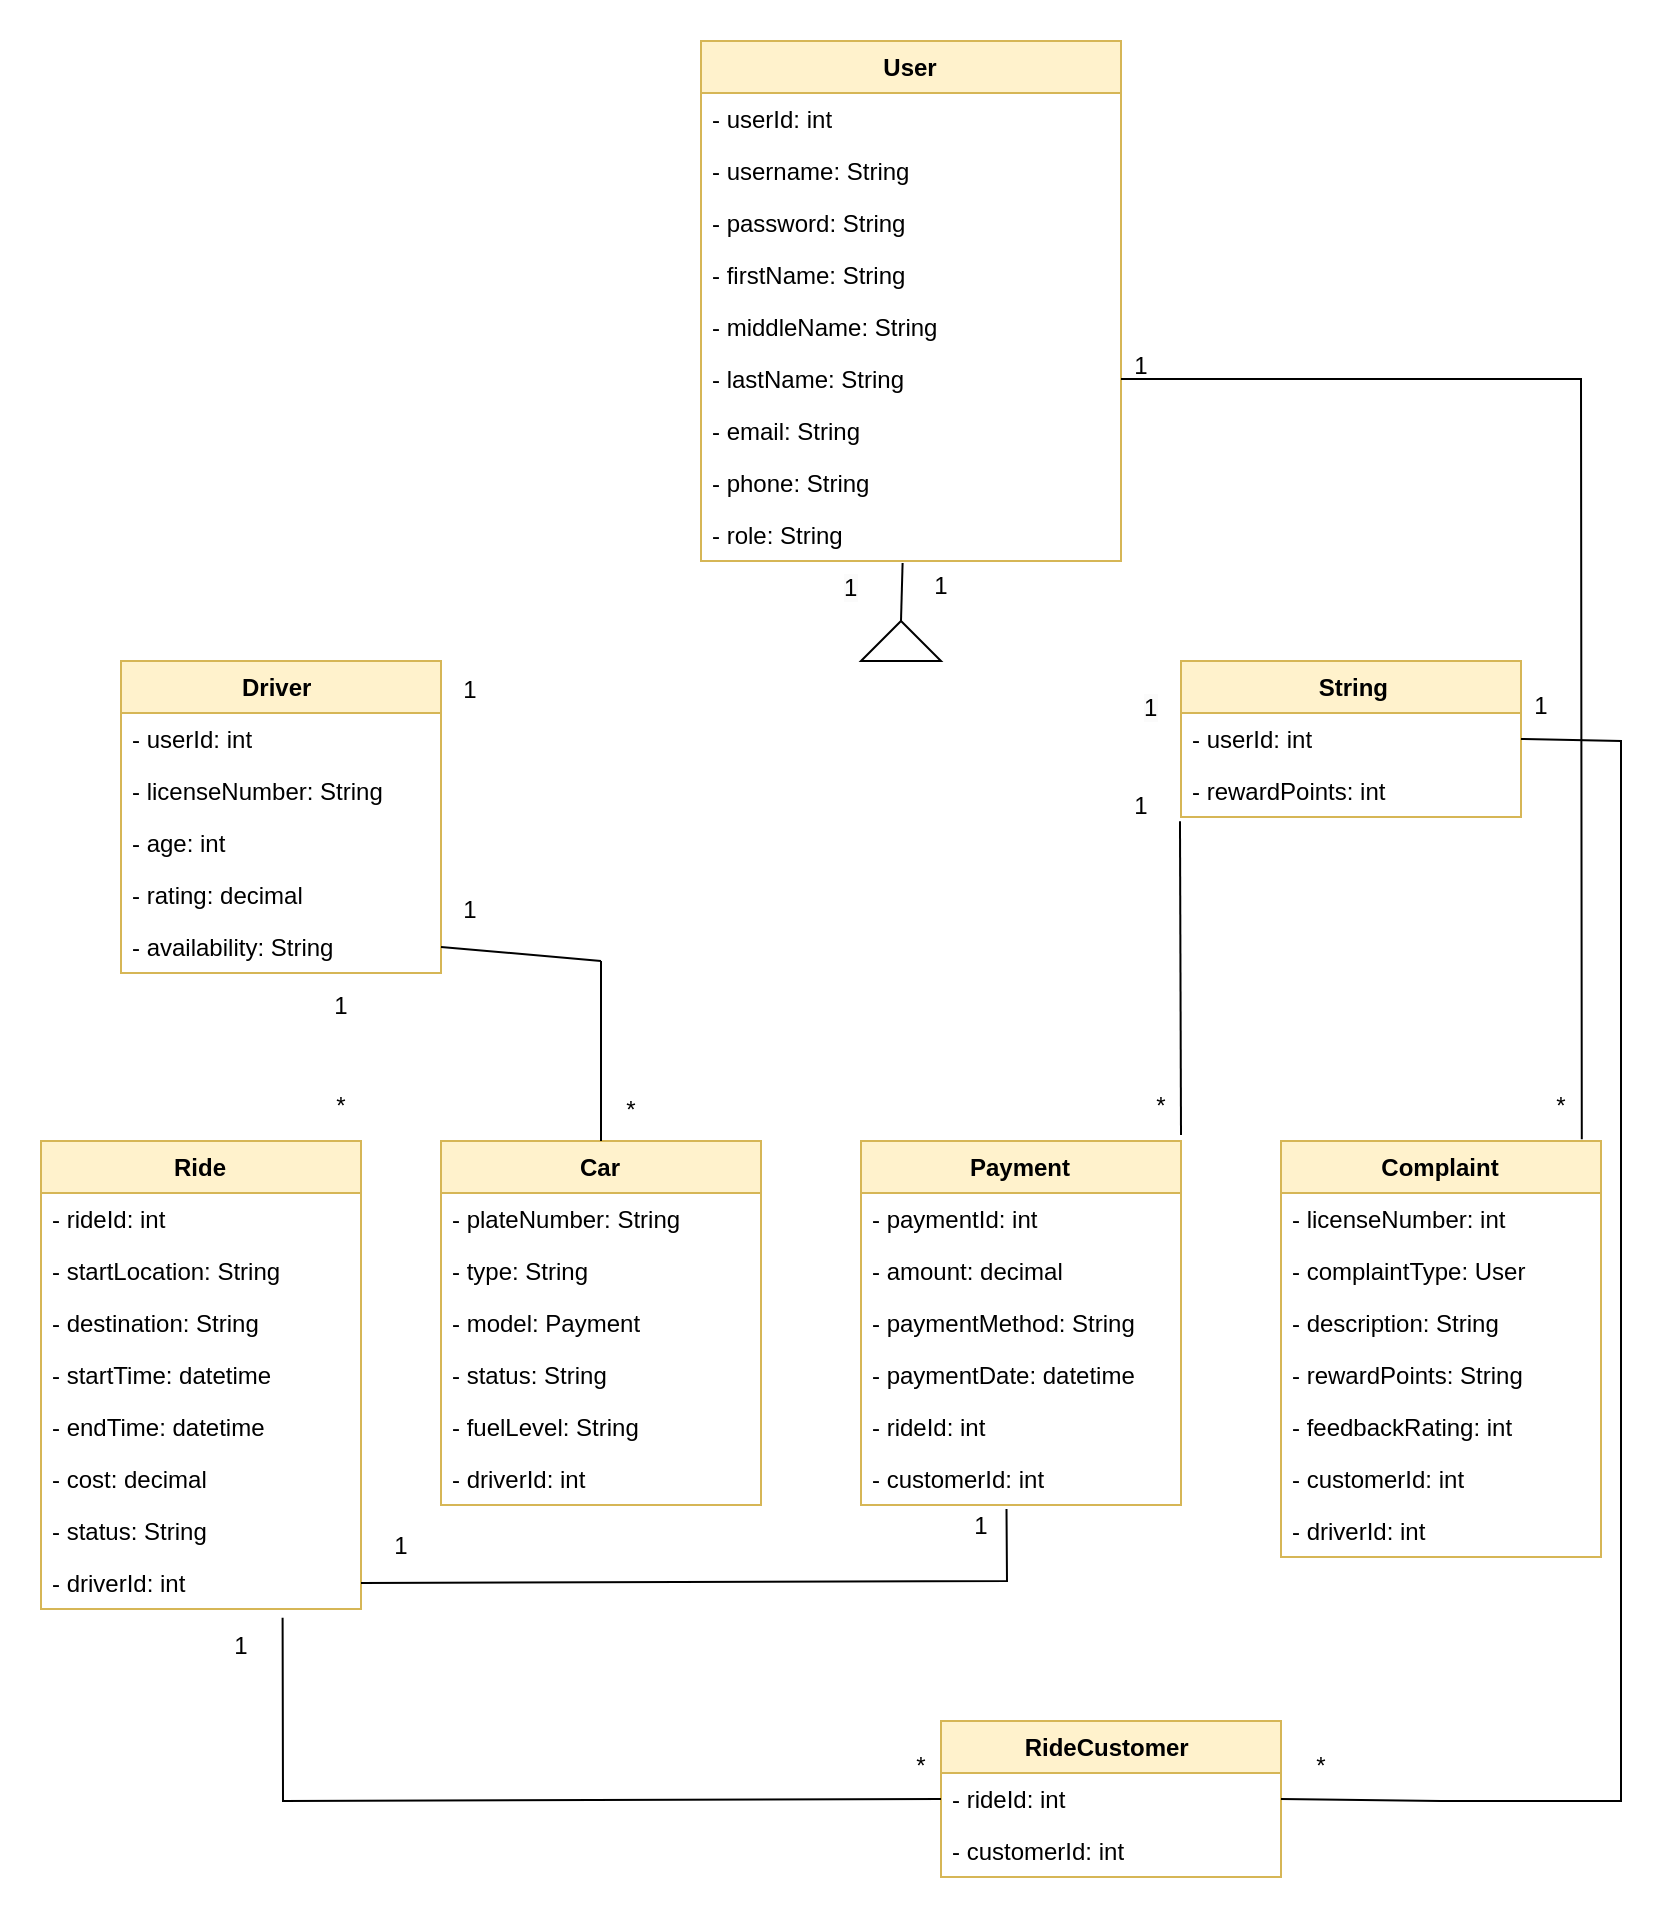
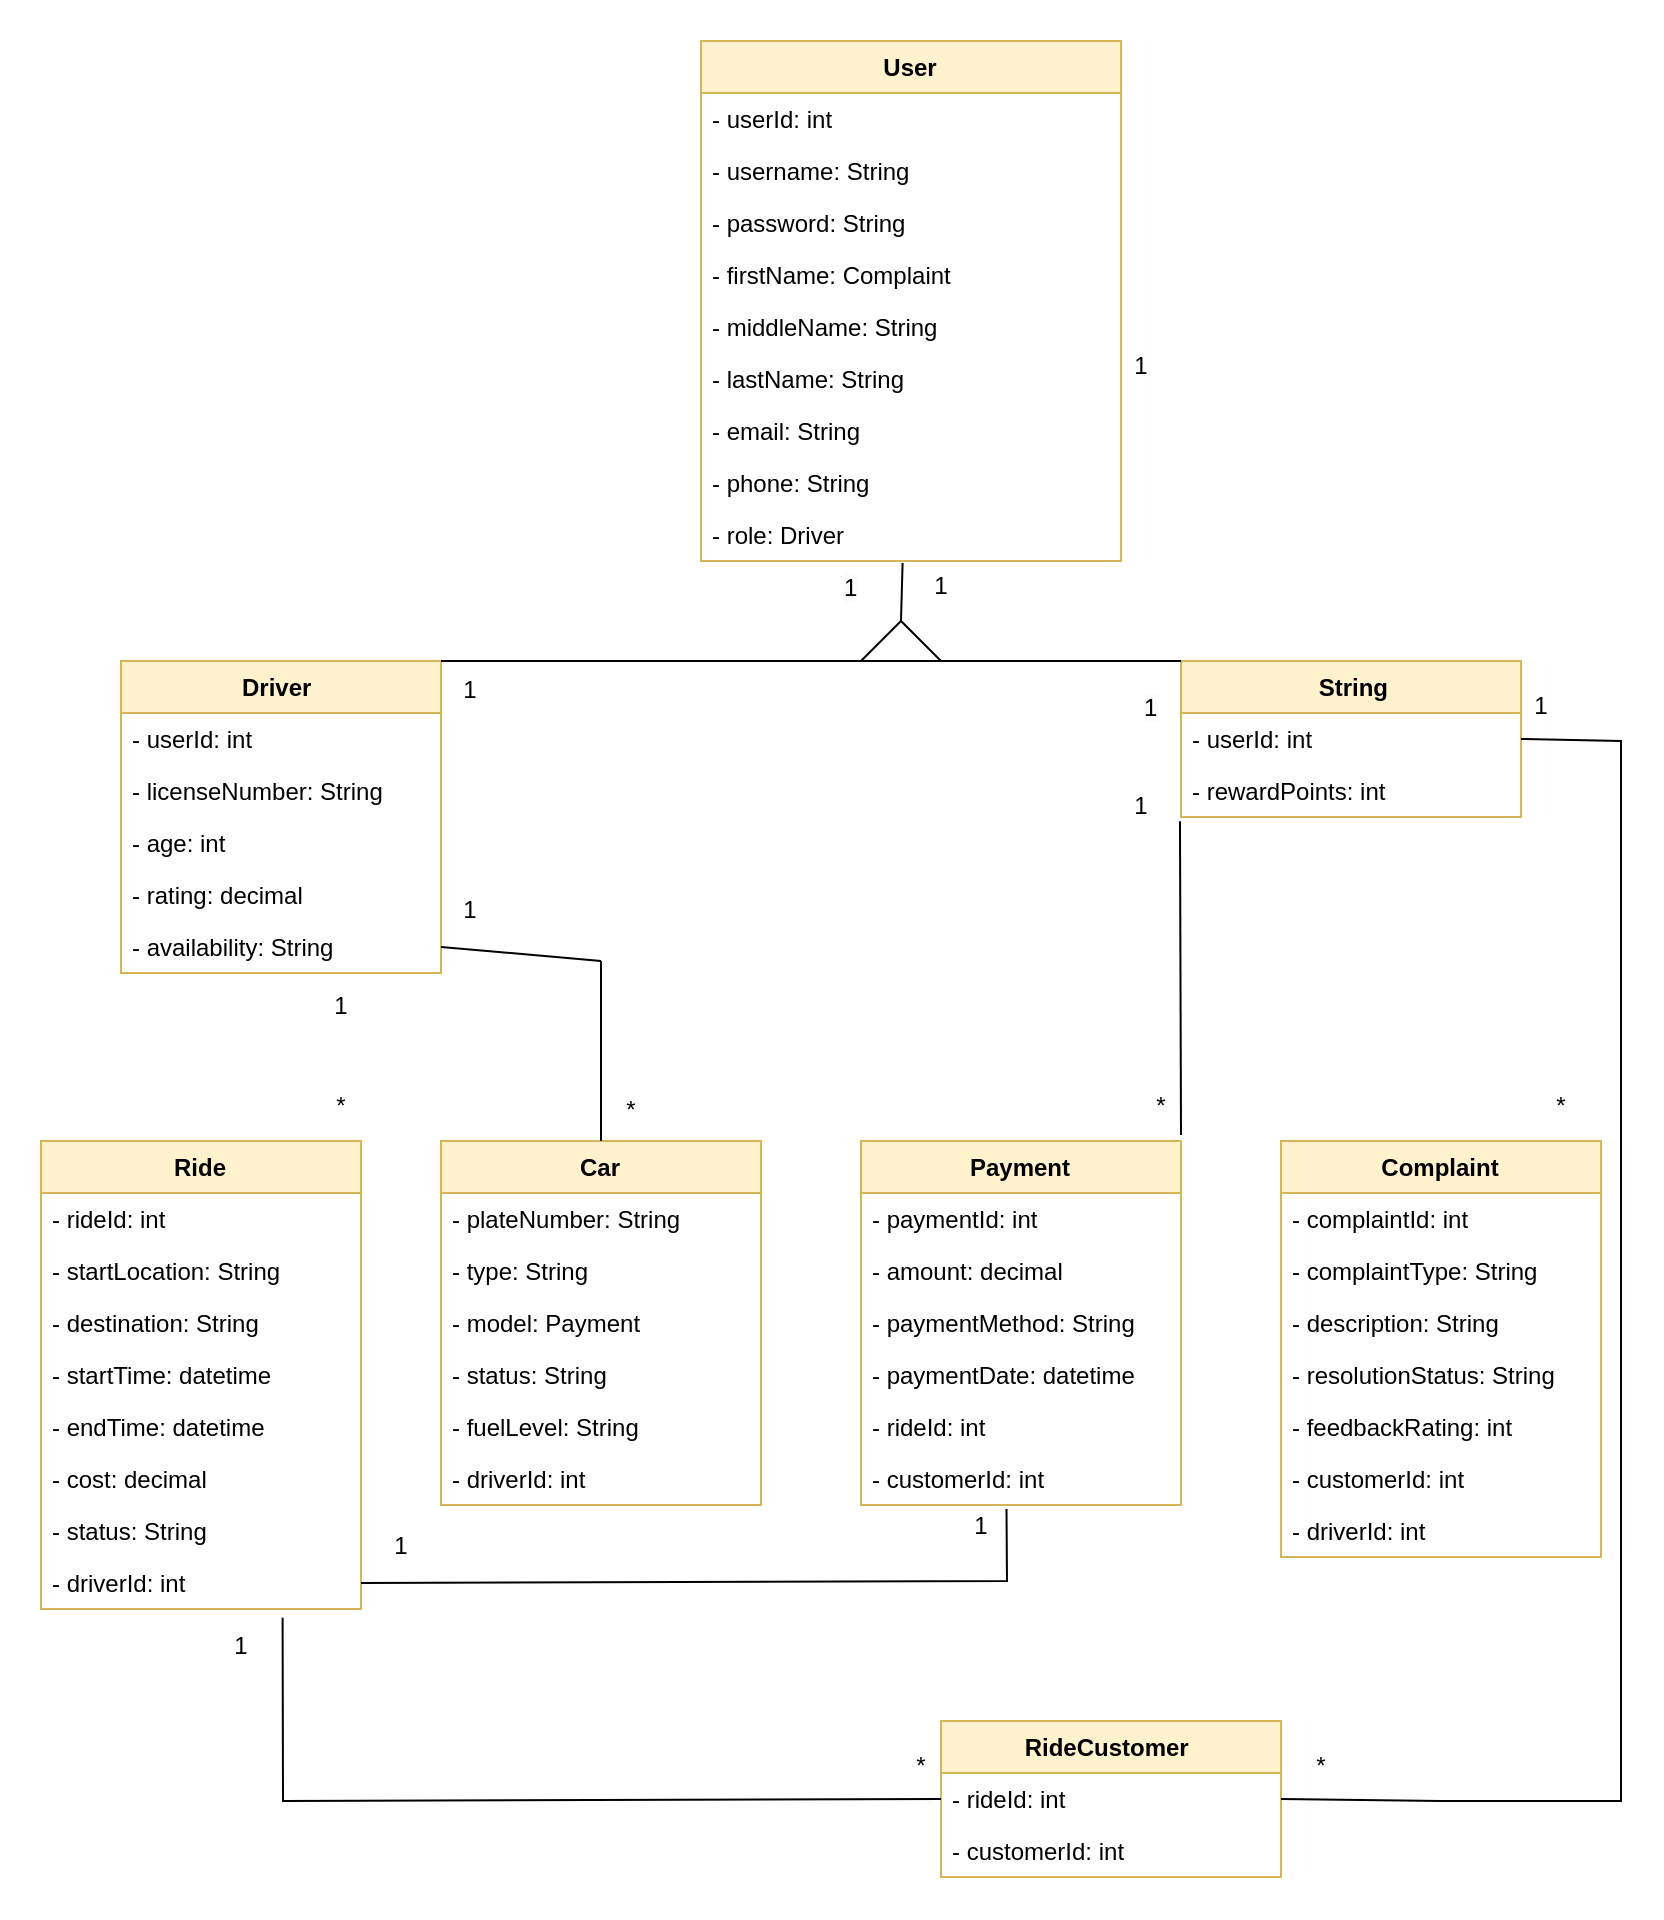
node "- firstName: String": label "- firstName: String" -> "- firstName: Complaint"
edge "- lastName: String" -- "Complaint": removed
node "- role: String": label "- role: String" -> "- role: Driver"
edge "String" -- "Driver": added
node "- licenseNumber: int": label "- licenseNumber: int" -> "- complaintId: int"
node "- complaintType: User": label "- complaintType: User" -> "- complaintType: String"
node "- rewardPoints: String": label "- rewardPoints: String" -> "- resolutionStatus: String"
